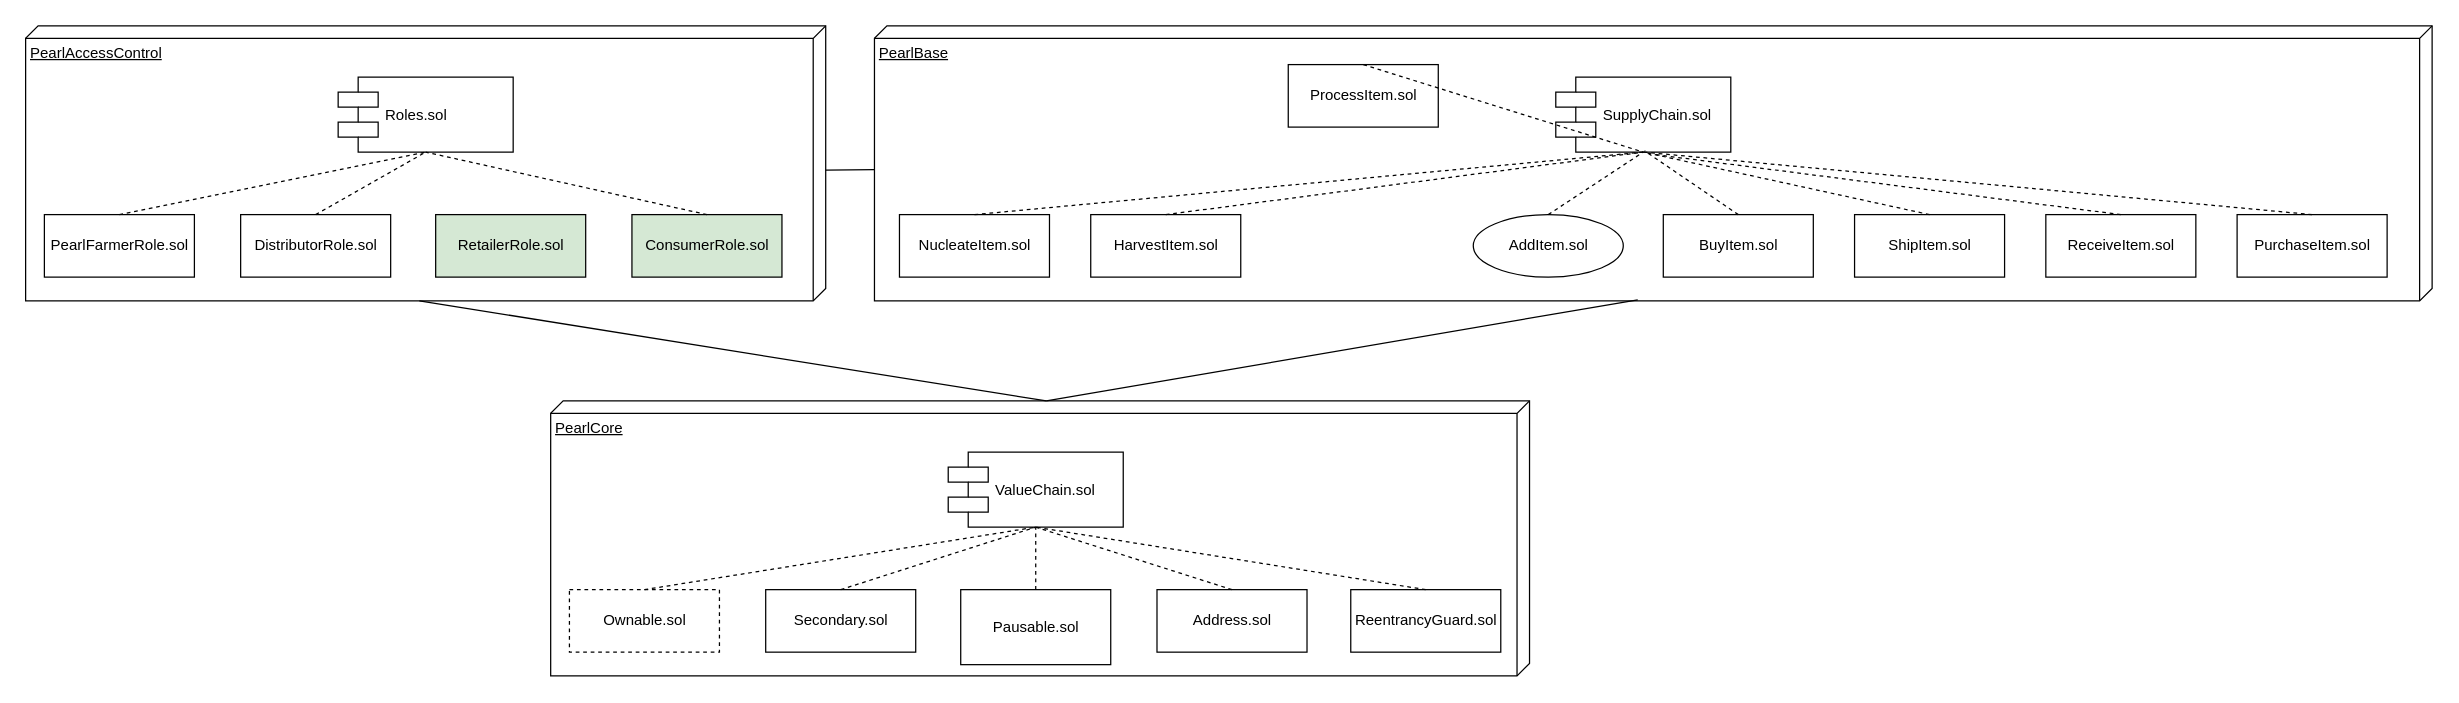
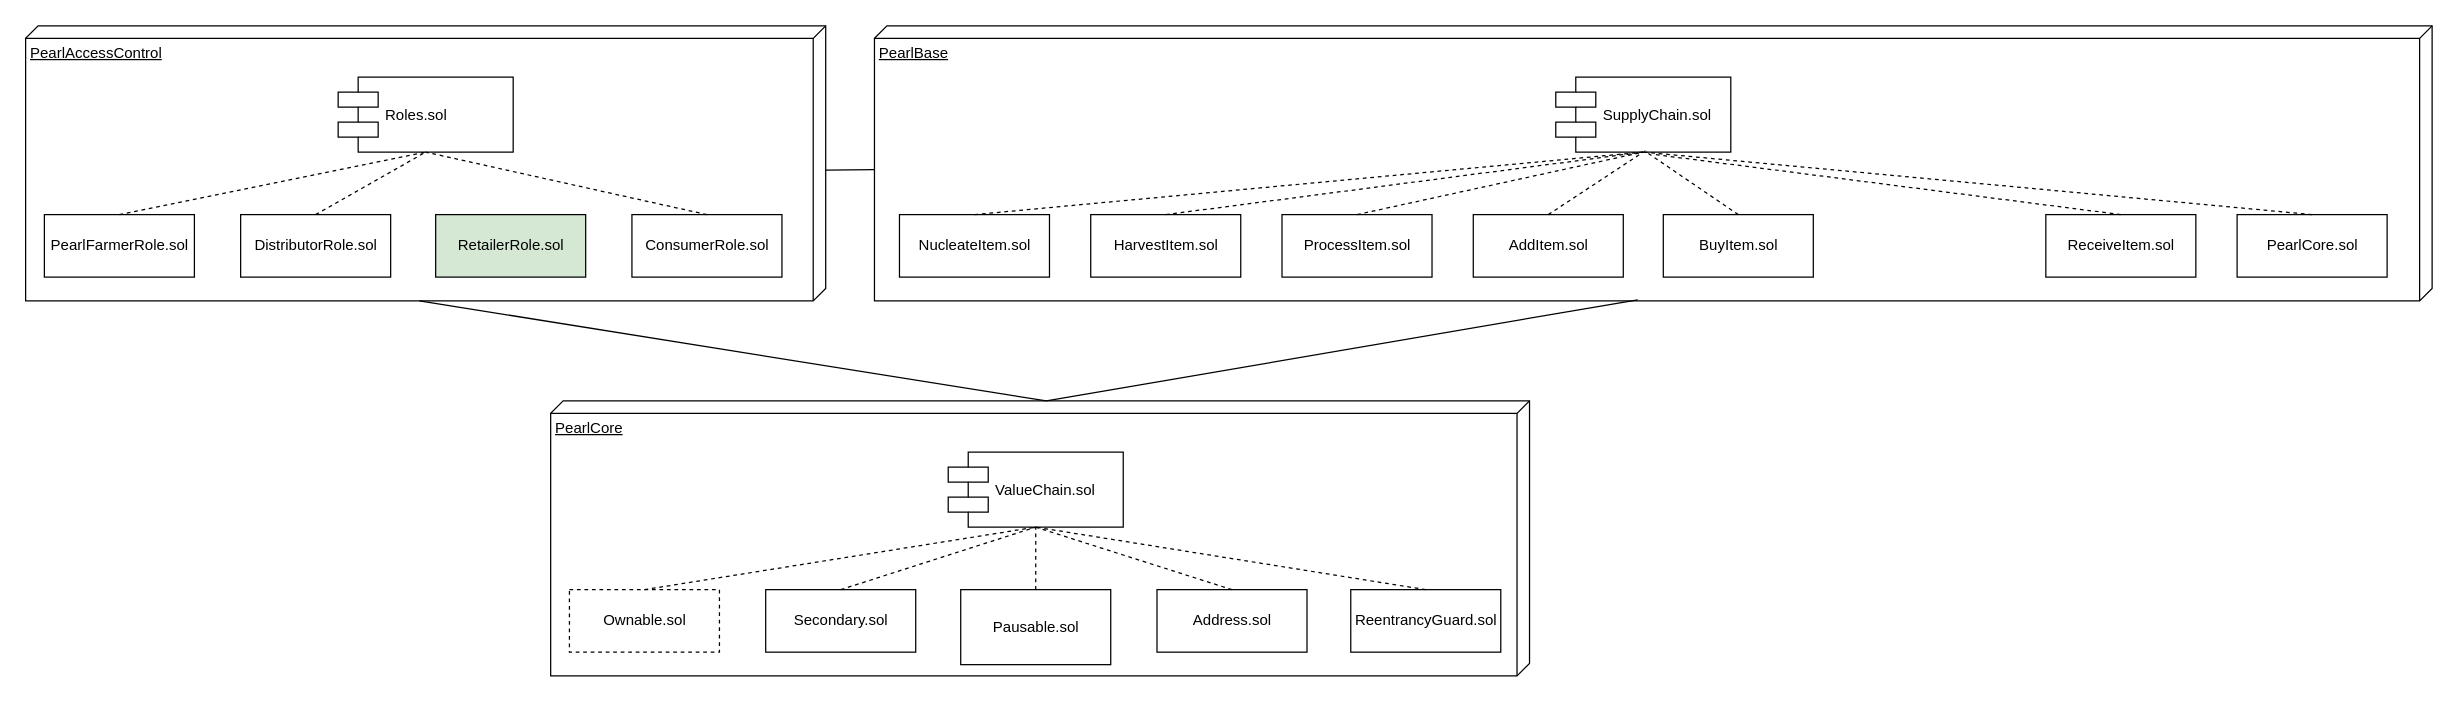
node "ProcessItem.sol": moved (1363, 96) -> (1357, 246)
edge "SupplyChain.sol" -- "ShipItem.sol": removed
node "ConsumerRole.sol": fillcolor #d5e8d4 -> #ffffff
node "AddItem.sol": shape ellipse -> rectangle
node "ShipItem.sol": removed
node "PurchaseItem.sol": label "PurchaseItem.sol" -> "PearlCore.sol"
